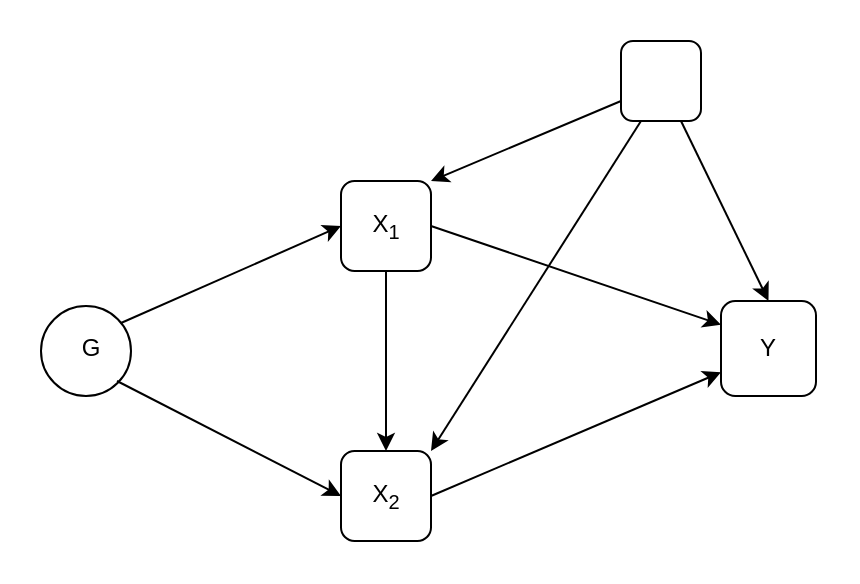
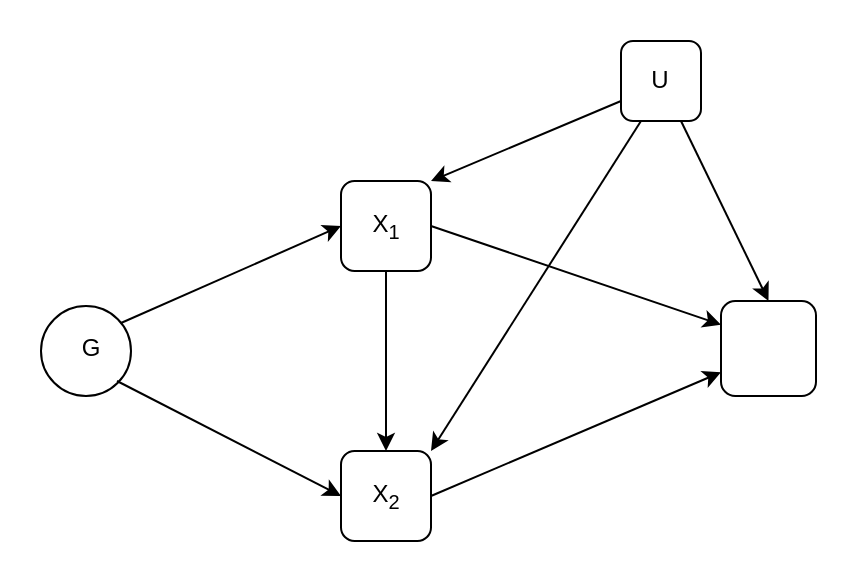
node "U": added
node "Y": removed
